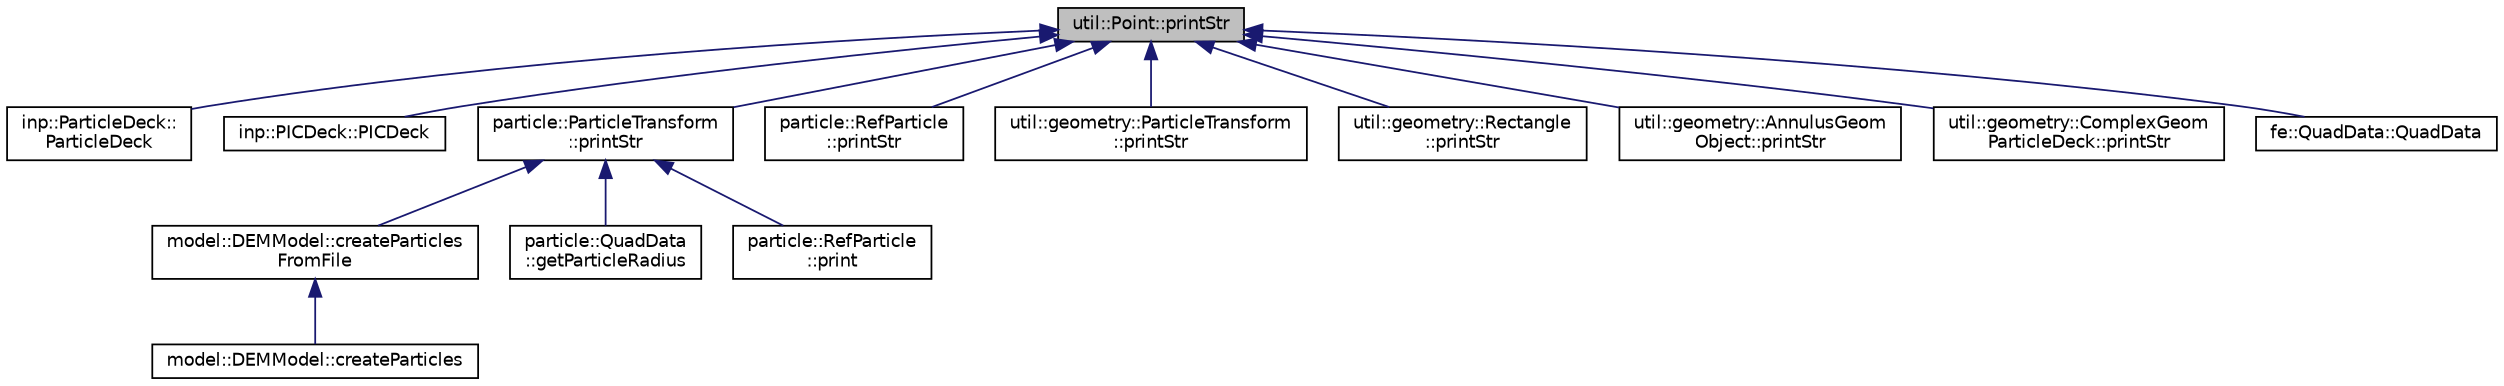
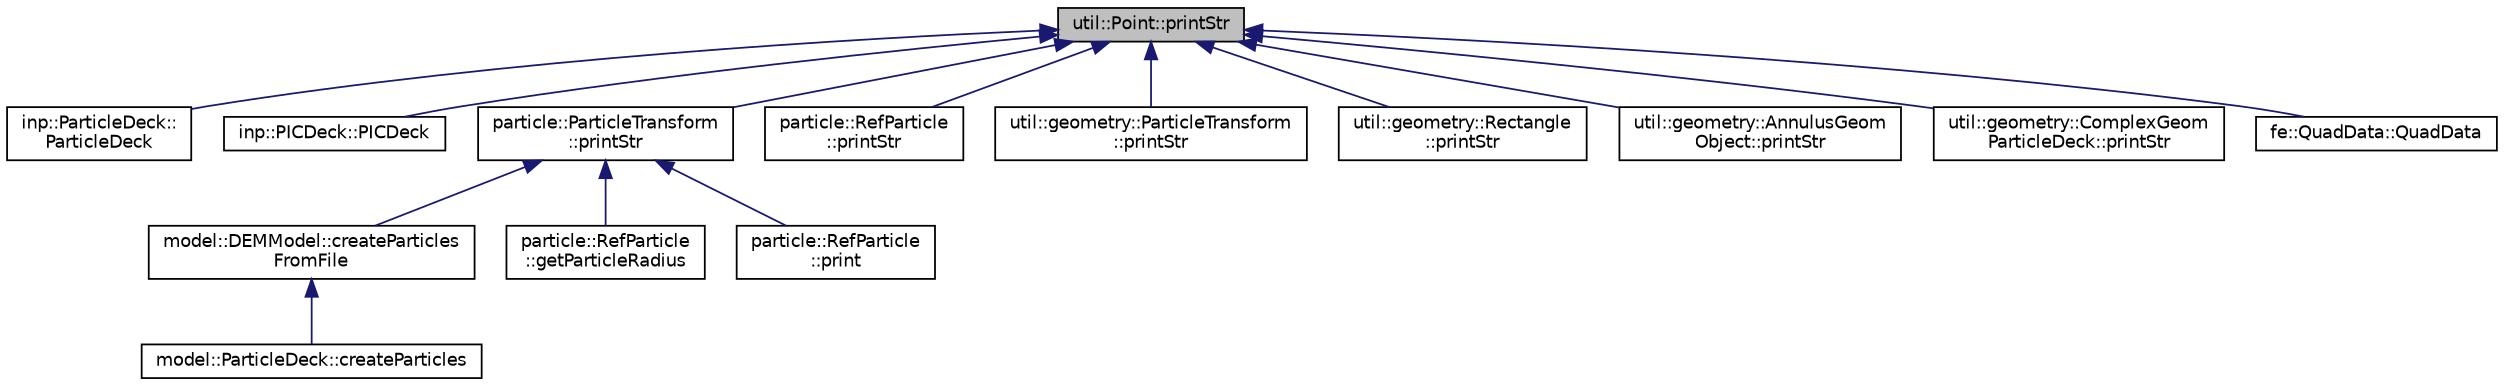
node "particle::QuadData ::getParticleRadius": label "particle::QuadData ::getParticleRadius" -> "particle::RefParticle ::getParticleRadius"
node "model::DEMModel::createParticles": label "model::DEMModel::createParticles" -> "model::ParticleDeck::createParticles"
